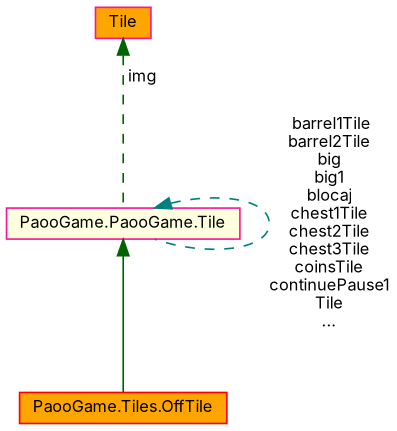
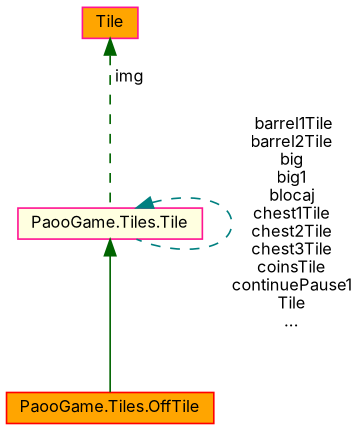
node "PaooGame.PaooGame.Tile": label "PaooGame.PaooGame.Tile" -> "PaooGame.Tiles.Tile"
